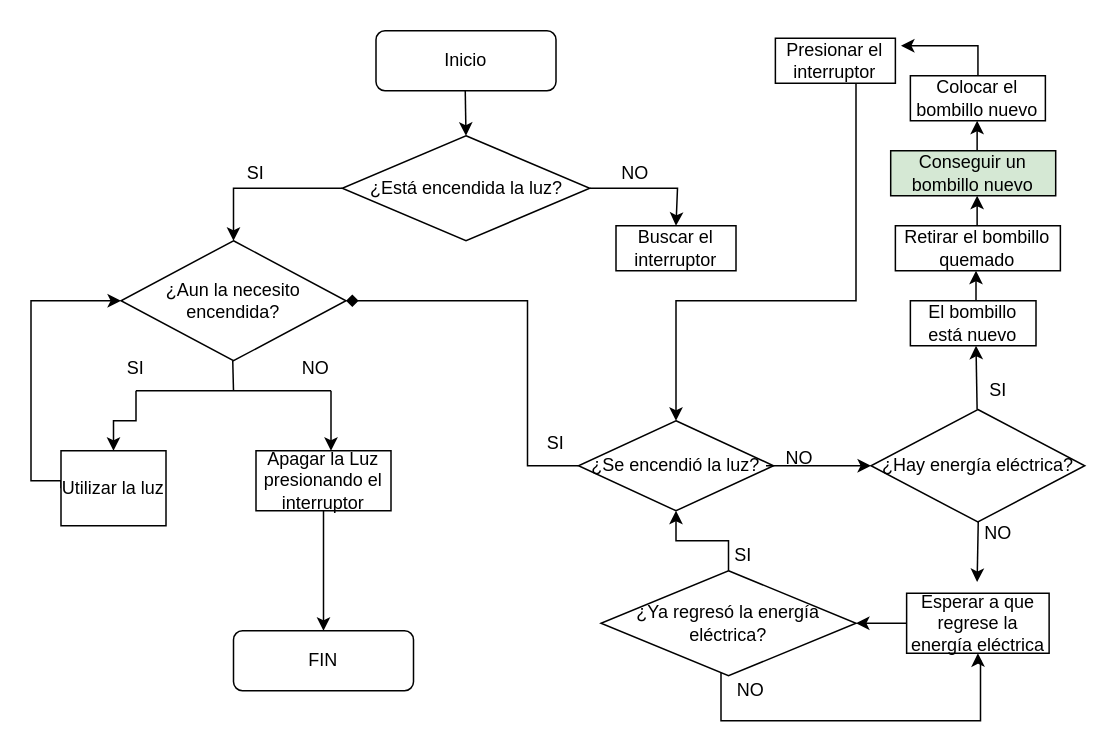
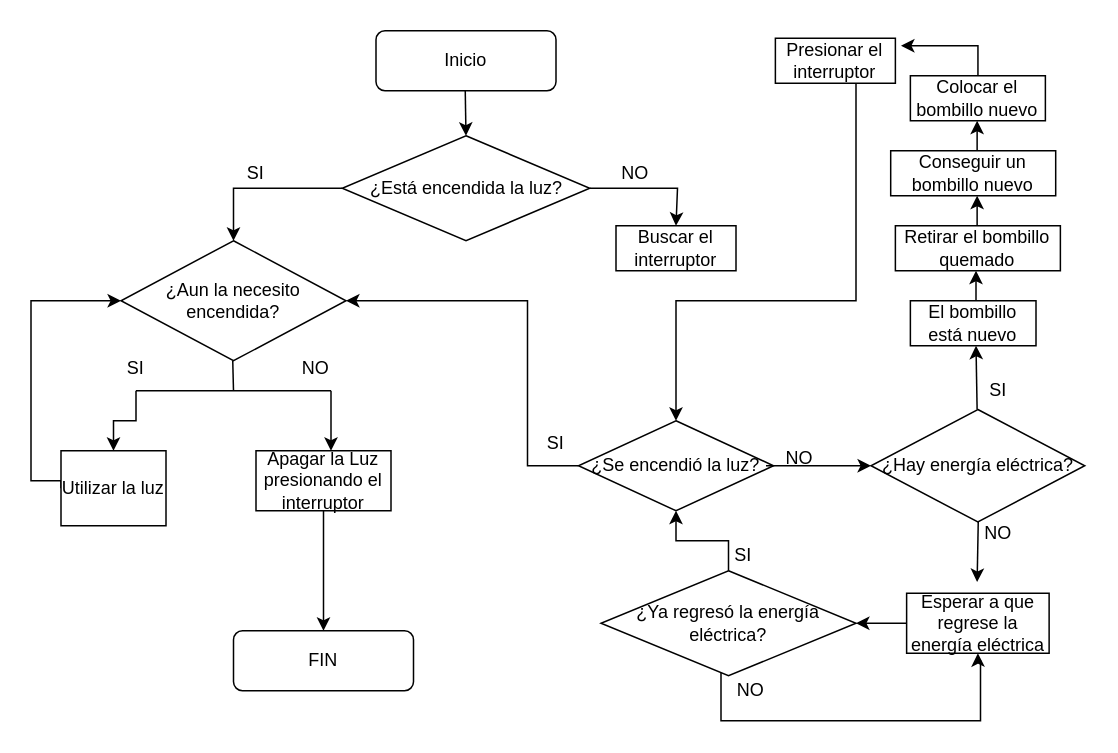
node "Conseguir un bombillo nuevo": fillcolor #d5e8d4 -> #ffffff
edge "¿Se encendió la luz?" -> "¿Aun la necesito encendida?": arrowhead diamond -> classic
